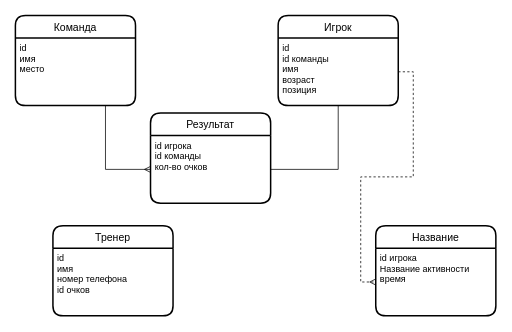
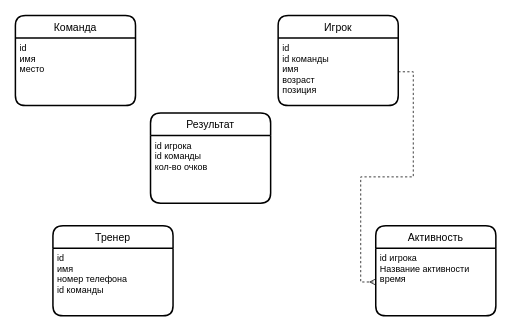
edge "id имя место" -> "id игрока id команды кол-во очков": removed
edge "id id команды имя возраст позиция" -- "id игрока id команды кол-во очков": removed
node "Название": label "Название" -> "Активность"
node "id имя номер телефона id очков": label "id имя номер телефона id очков" -> "id имя номер телефона id команды"
